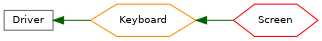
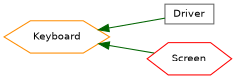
edge "Keyboard" -> "Driver": reversed
